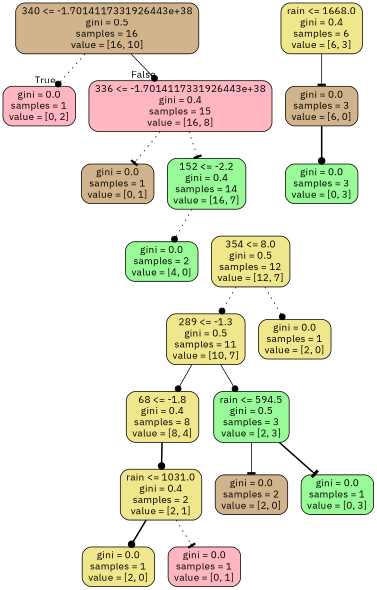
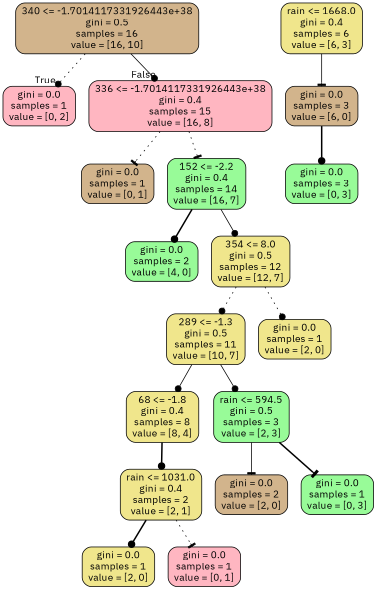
edge "152 <= -2.2 gini = 0.4 samples = 14 value = [16, 7]" -> "354 <= 8.0 gini = 0.5 samples = 12 value = [12, 7]": added
edge "152 <= -2.2 gini = 0.4 samples = 14 value = [16, 7]" -> "gini = 0.0 samples = 2 value = [4, 0]": style dotted -> bold
